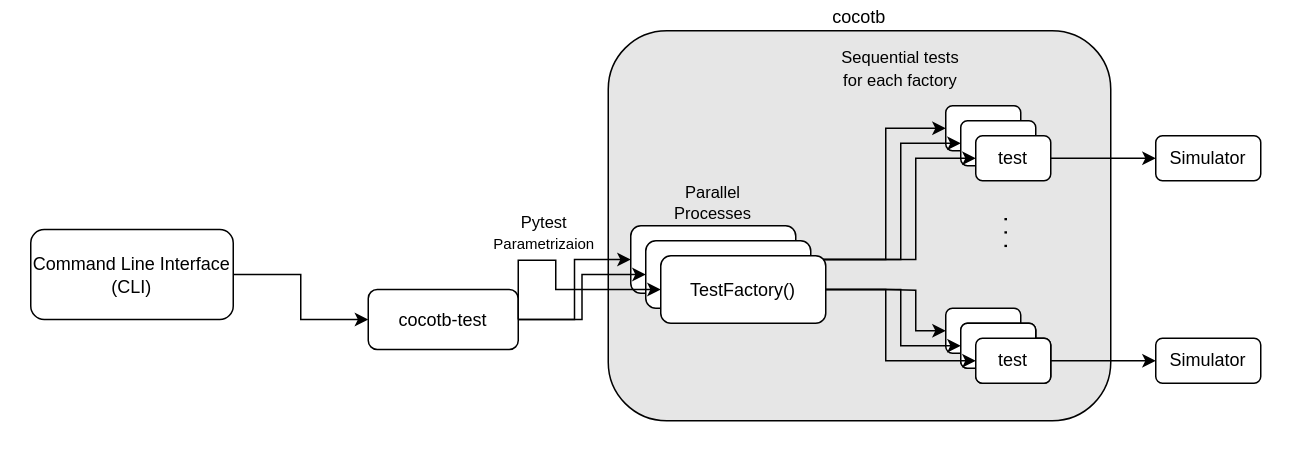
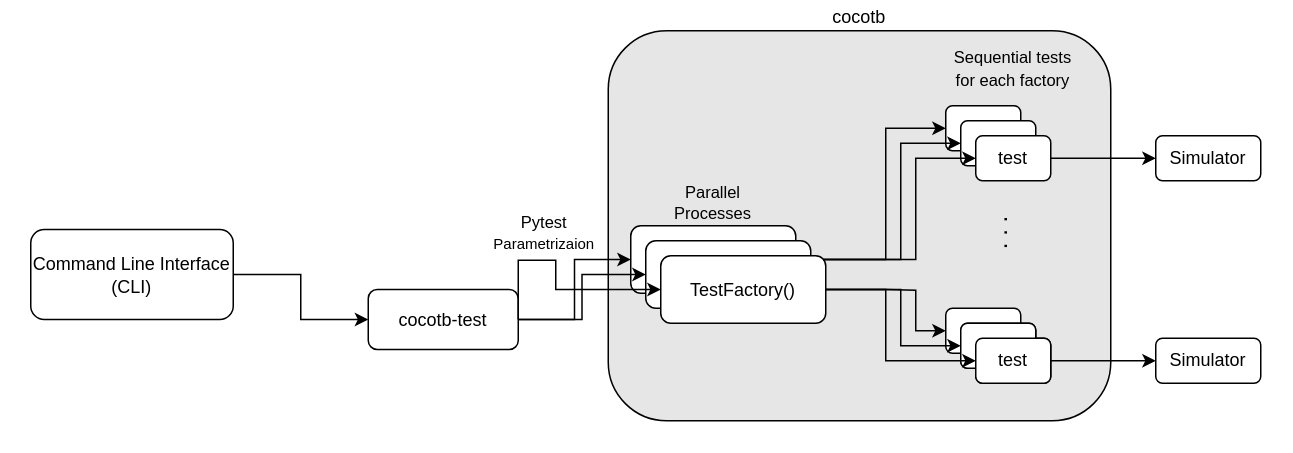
node "Sequential tests for each factory": moved (901, 68) -> (1013, 68)
